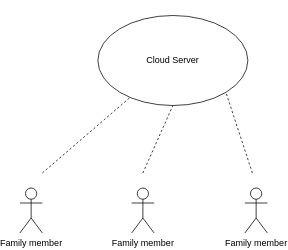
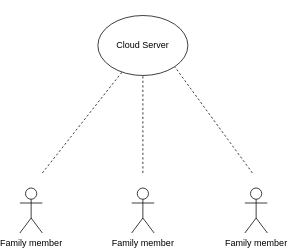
node "Cloud Server": size 150x90 -> 90x60
